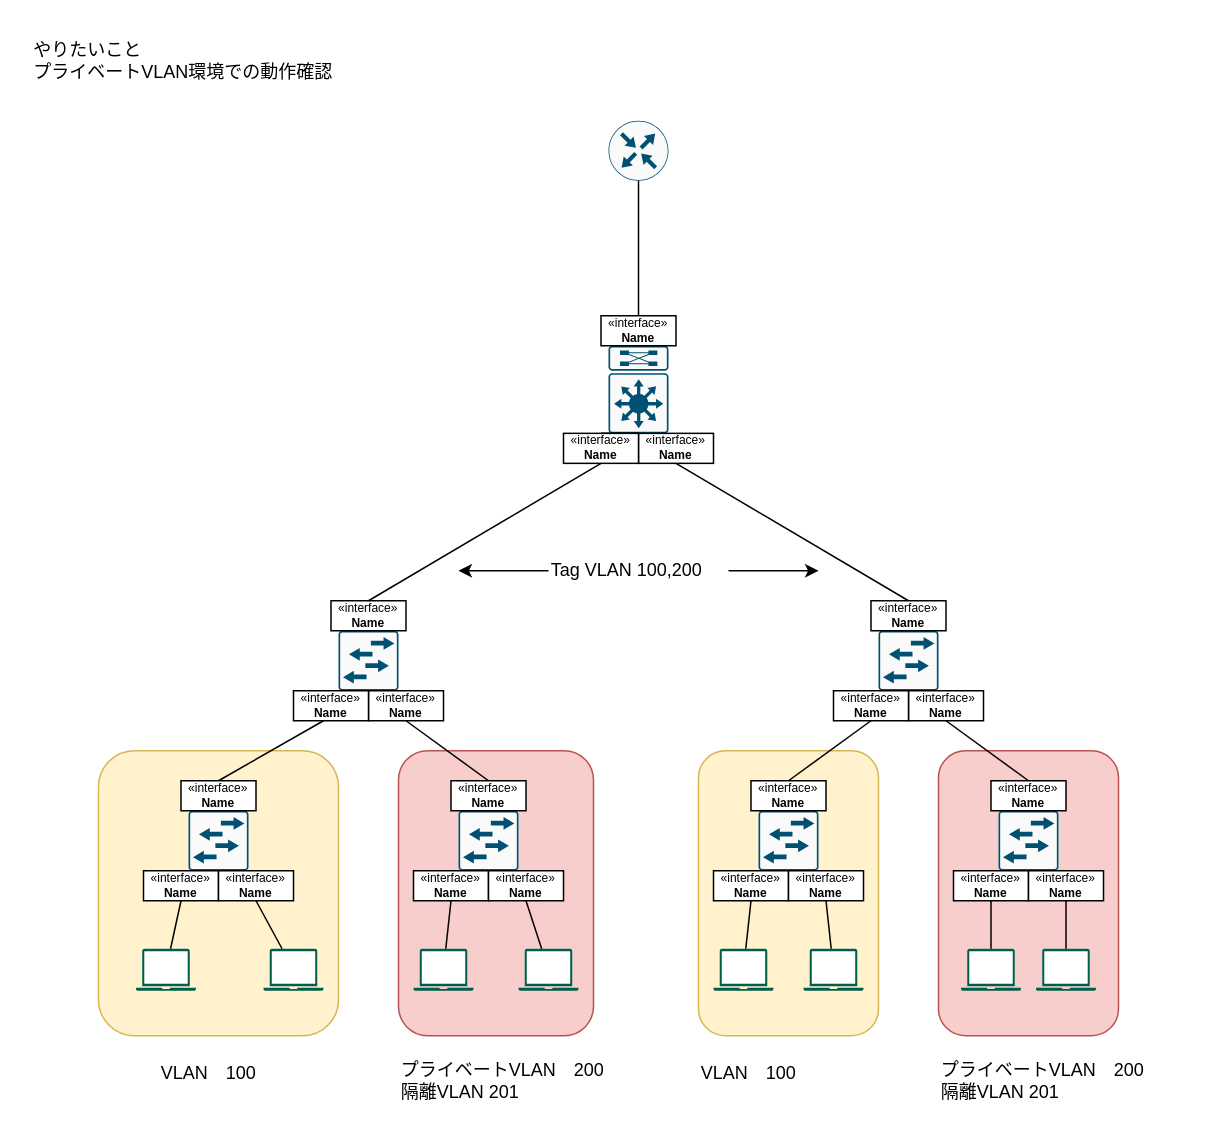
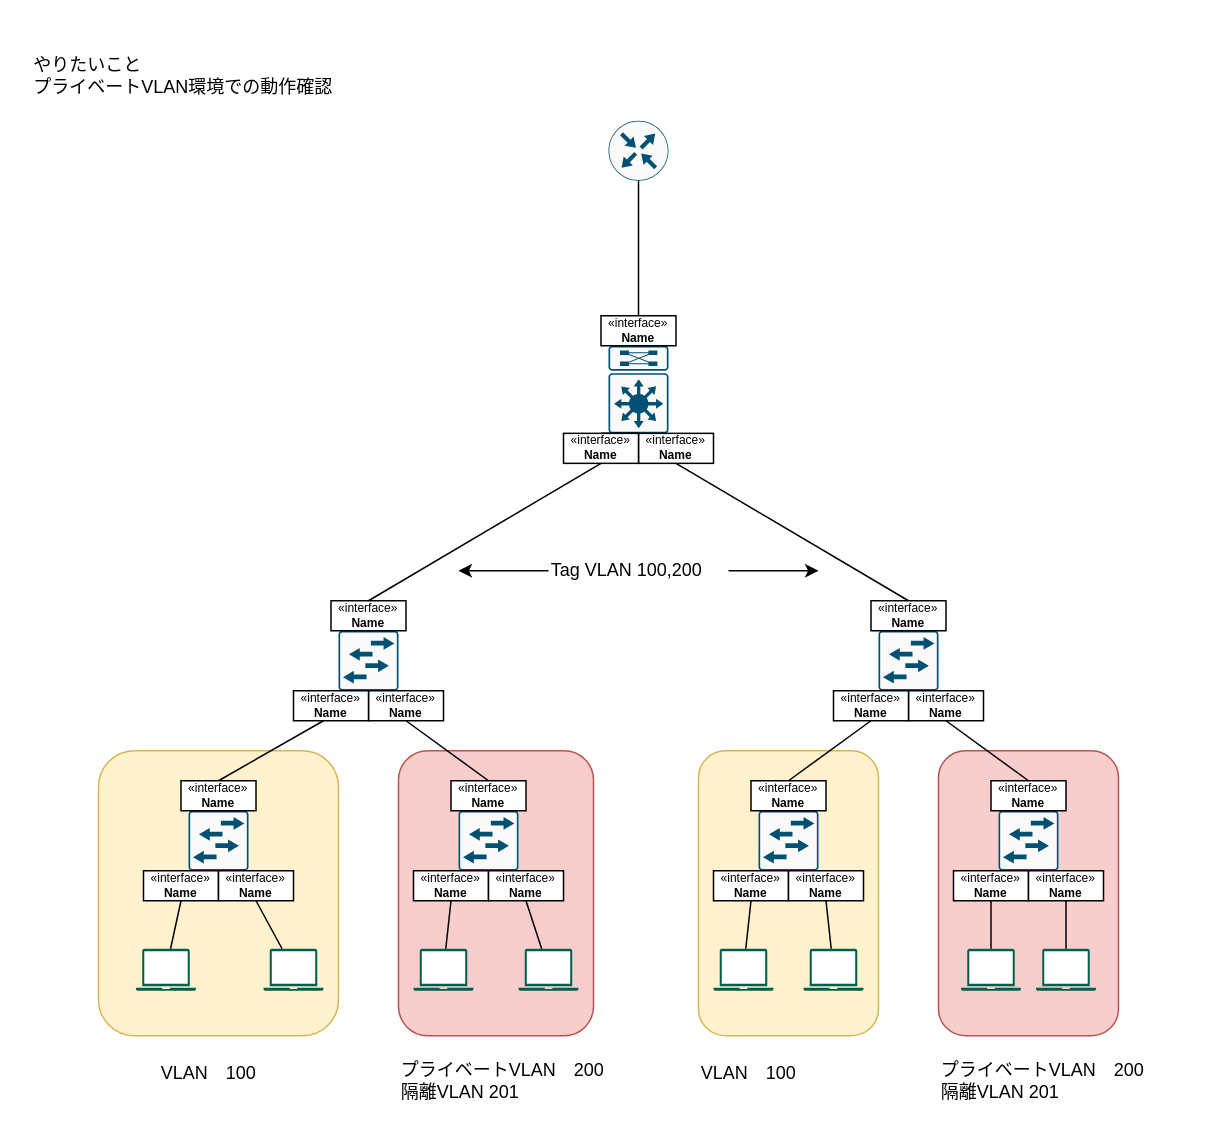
node "やりたいこと プライベートVLAN環境での動作確認": moved (196, 61) -> (196, 76)
